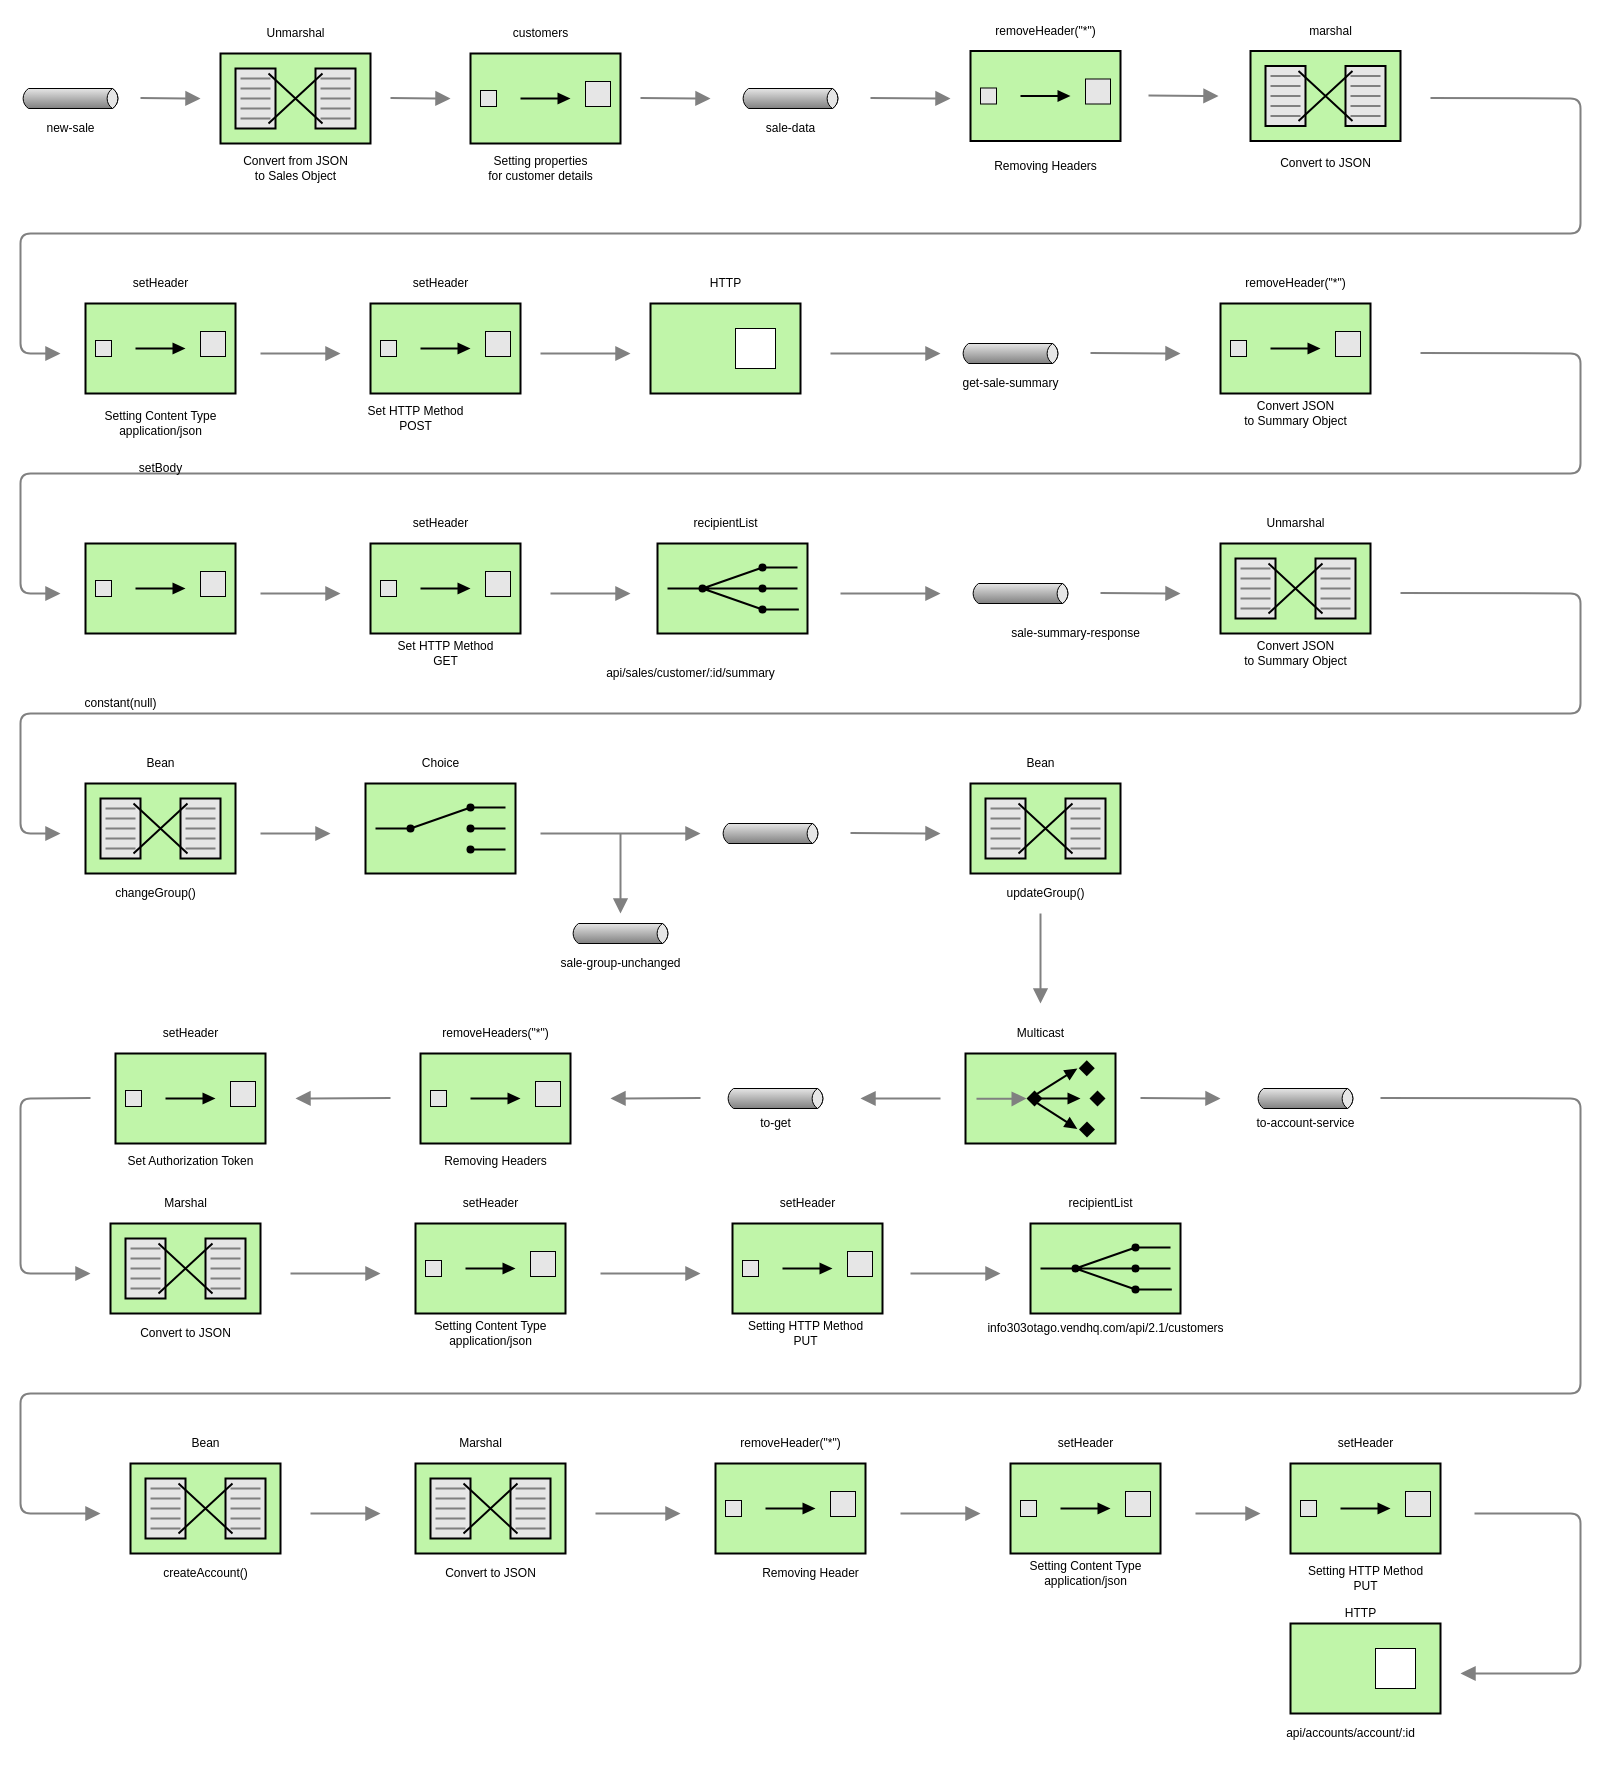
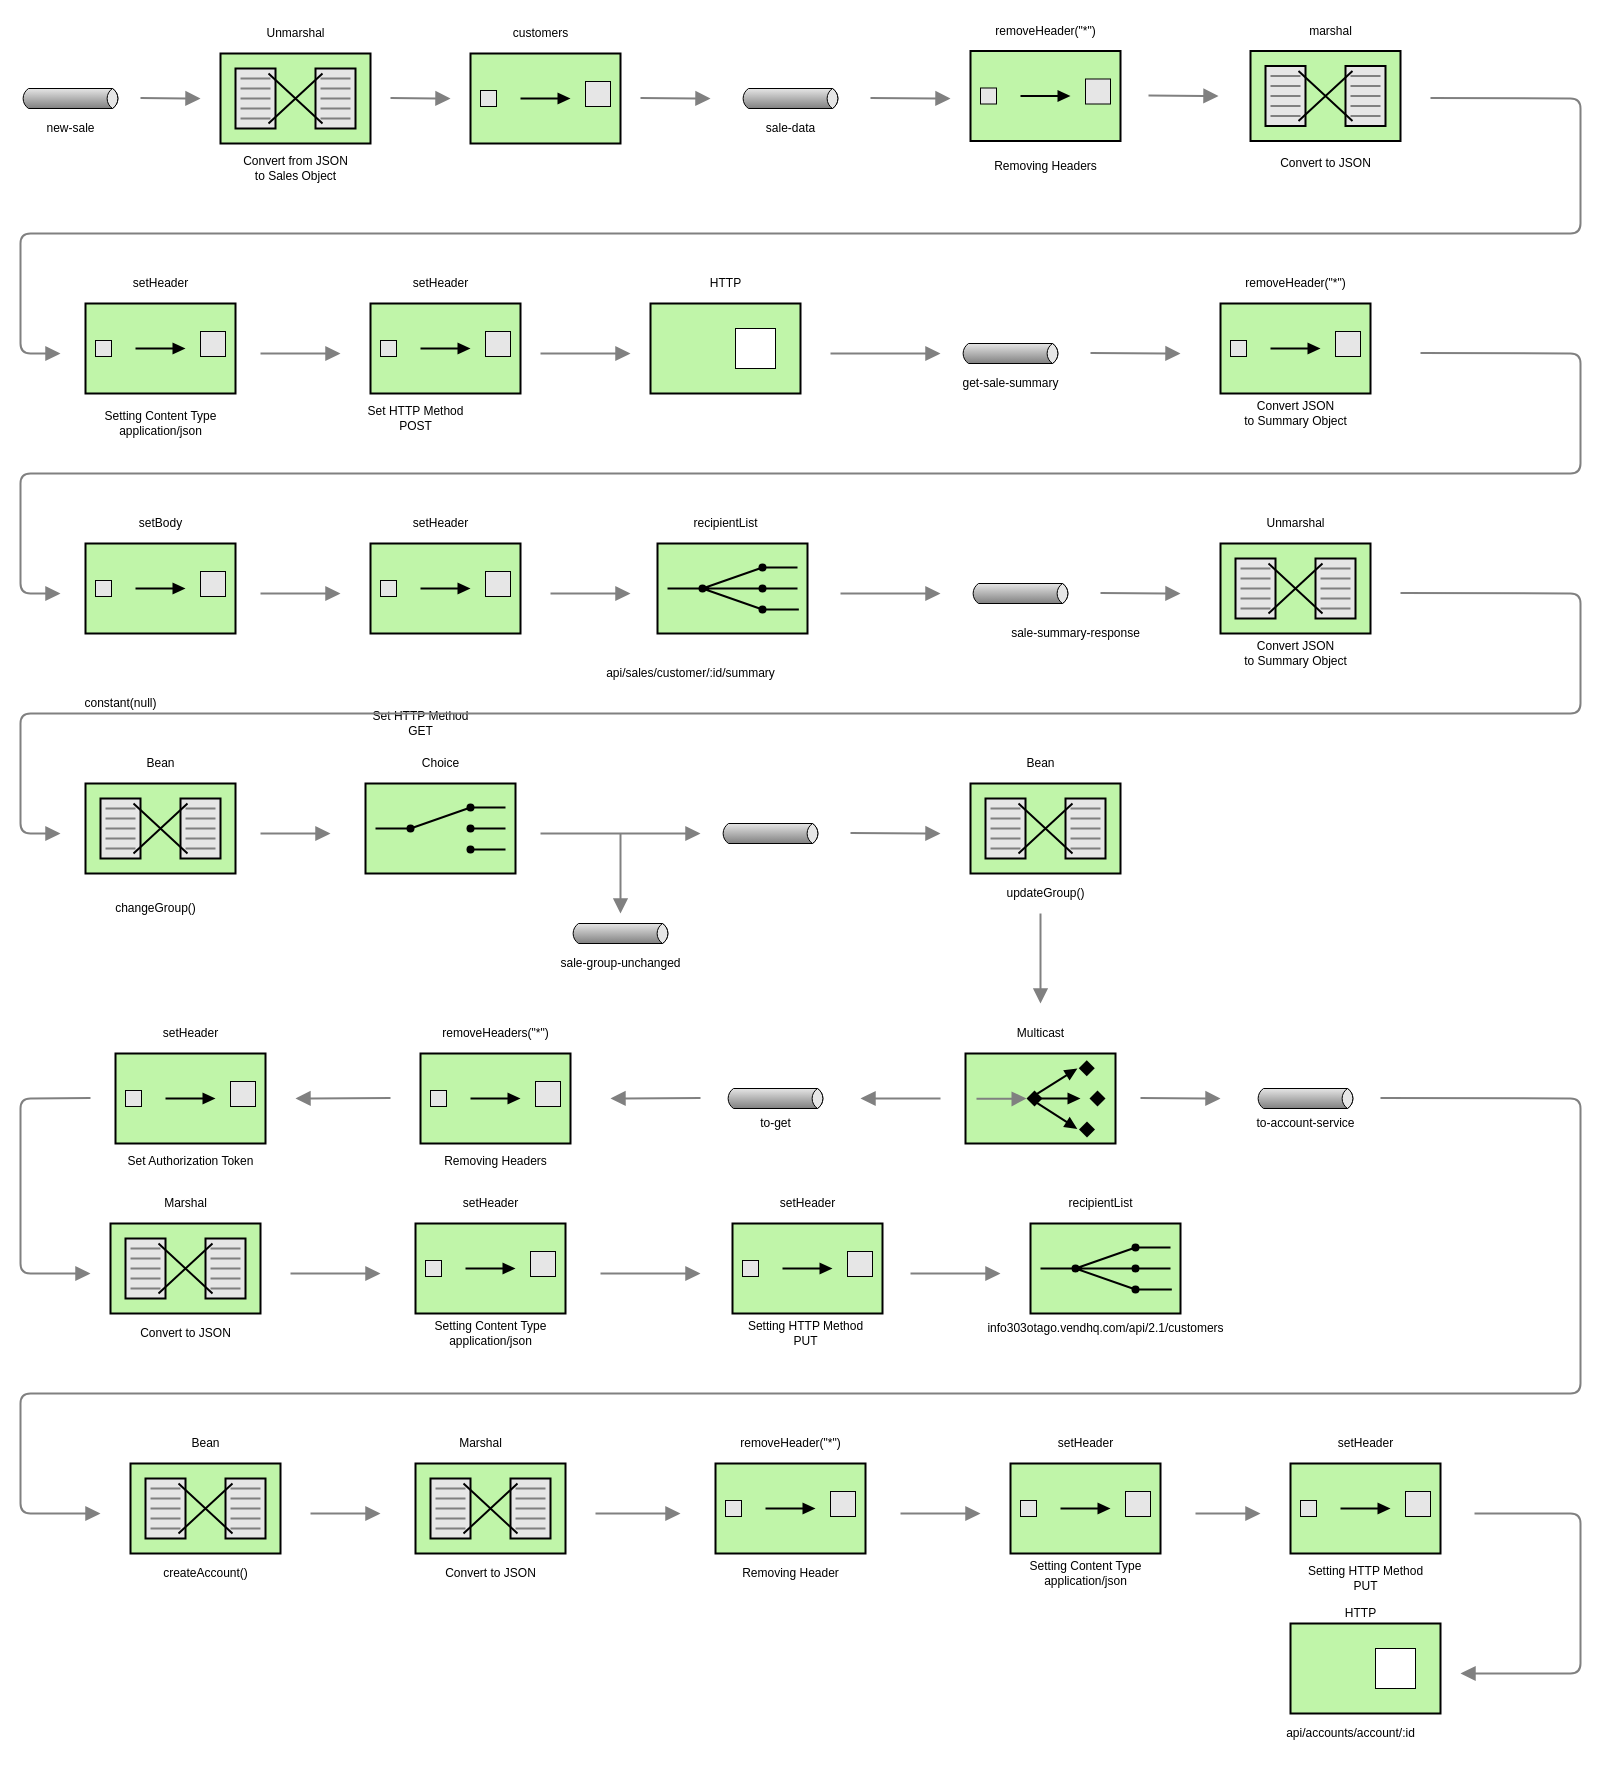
node "Setting properties for customer details": removed
node "setBody": moved (161, 469) -> (161, 524)
node "Set HTTP Method GET": moved (446, 654) -> (421, 724)
node "changeGroup()": moved (156, 894) -> (156, 909)
node "Removing Header": moved (811, 1574) -> (791, 1574)
